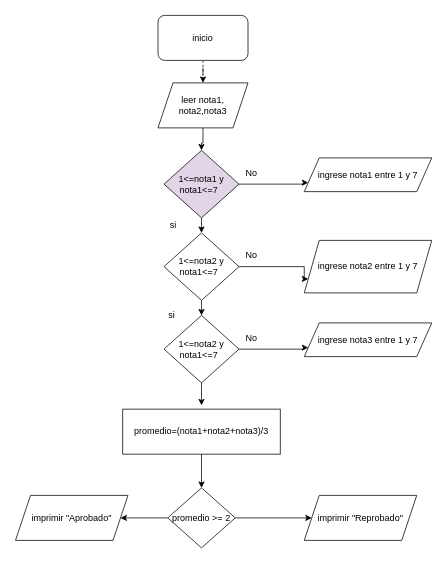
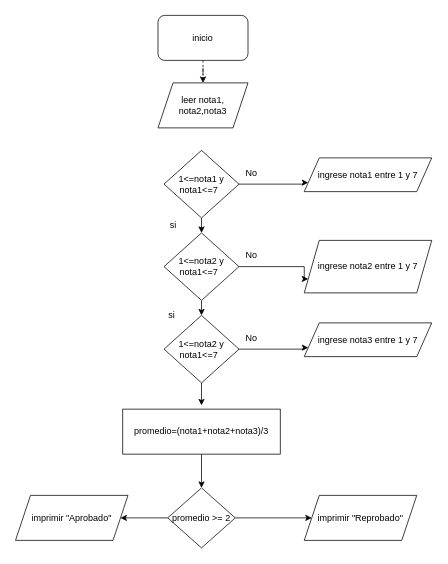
edge "leer nota1, nota2,nota3" -> "1<=nota1 y nota1<=7": removed
node "1<=nota1 y nota1<=7": fillcolor #e1d5e7 -> #ffffff
